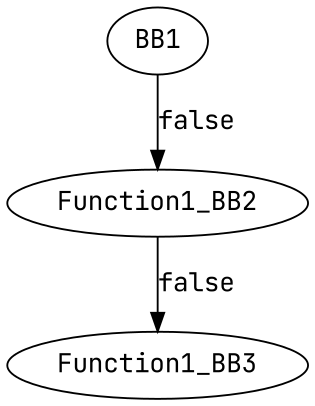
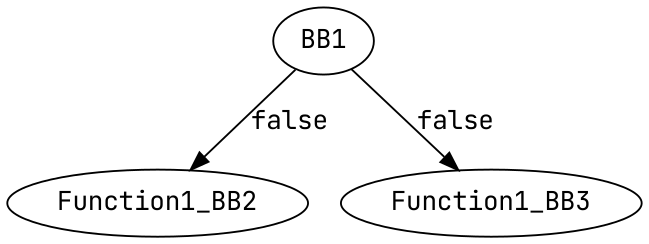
edge "Function1_BB2" -> "Function1_BB3": now "BB1" -> "Function1_BB3"
